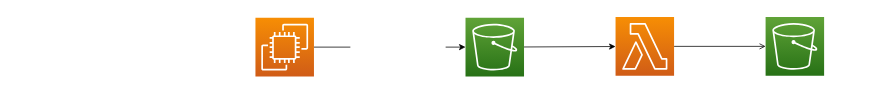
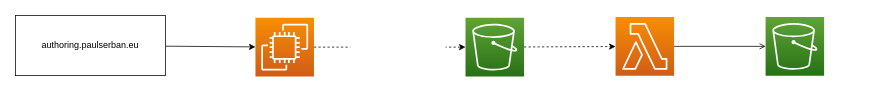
node "authoring.paulserban.eu": added
edge "authoring.paulserban.eu" -> "Backup.js": added
edge "Backup.js" -> "content-media.paulserban.eu": style solid -> dashed
edge "content-media.paulserban.eu" -> "Cron Backup every week": style solid -> dashed
